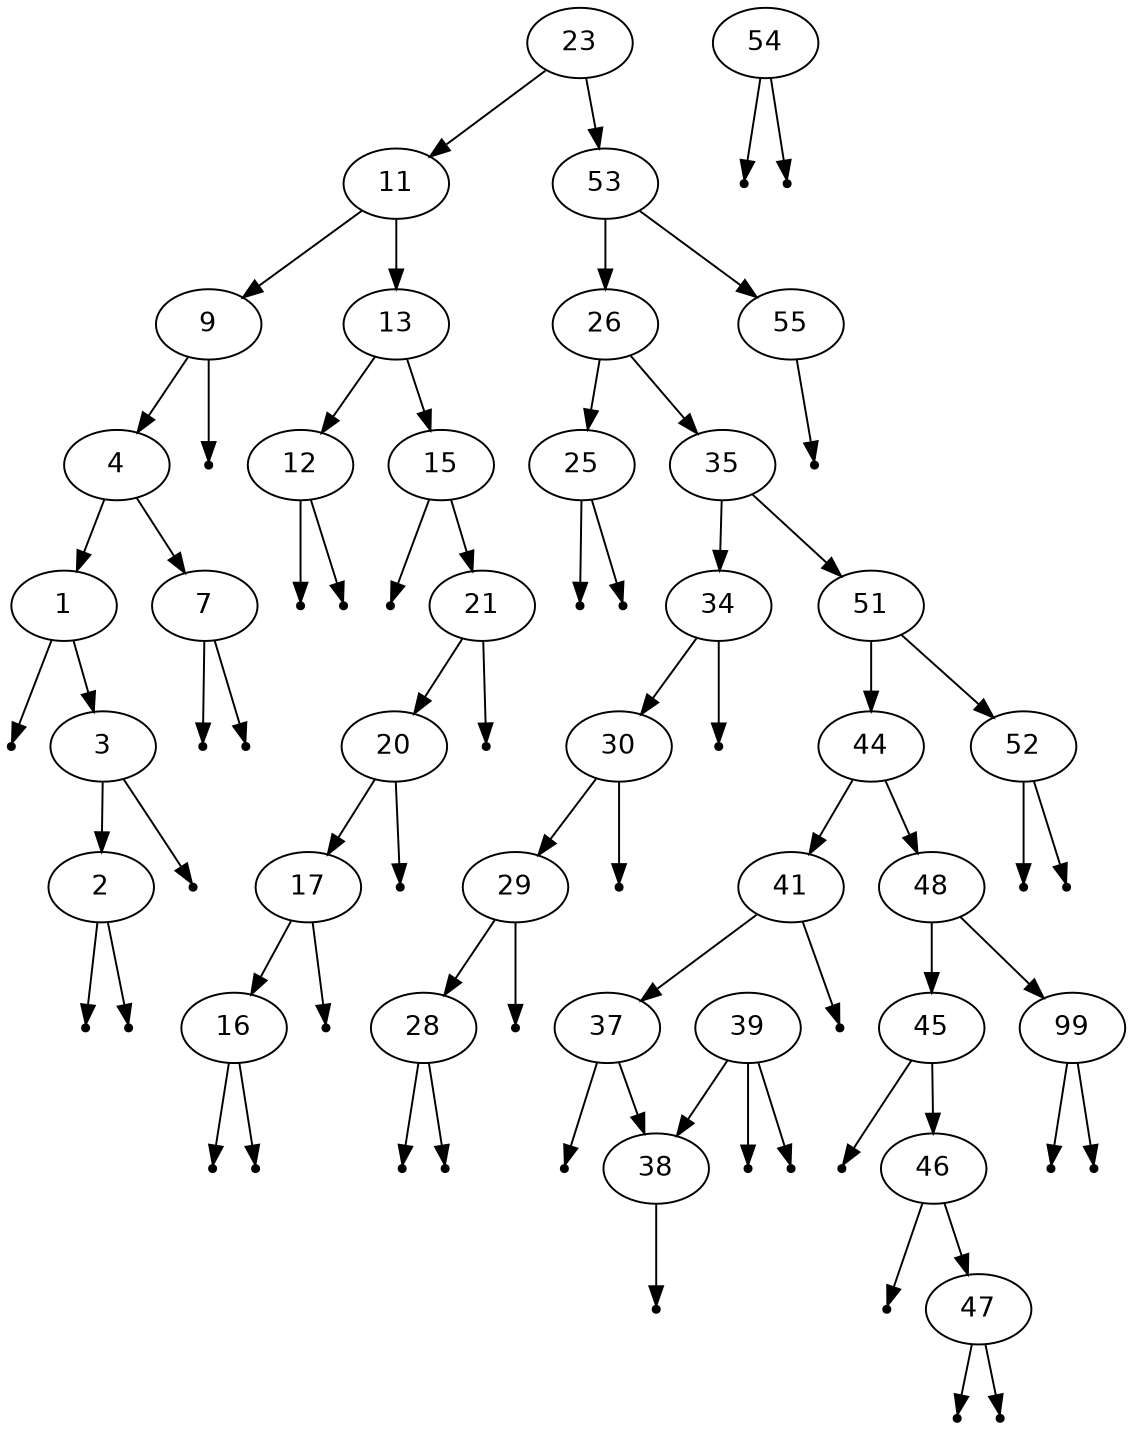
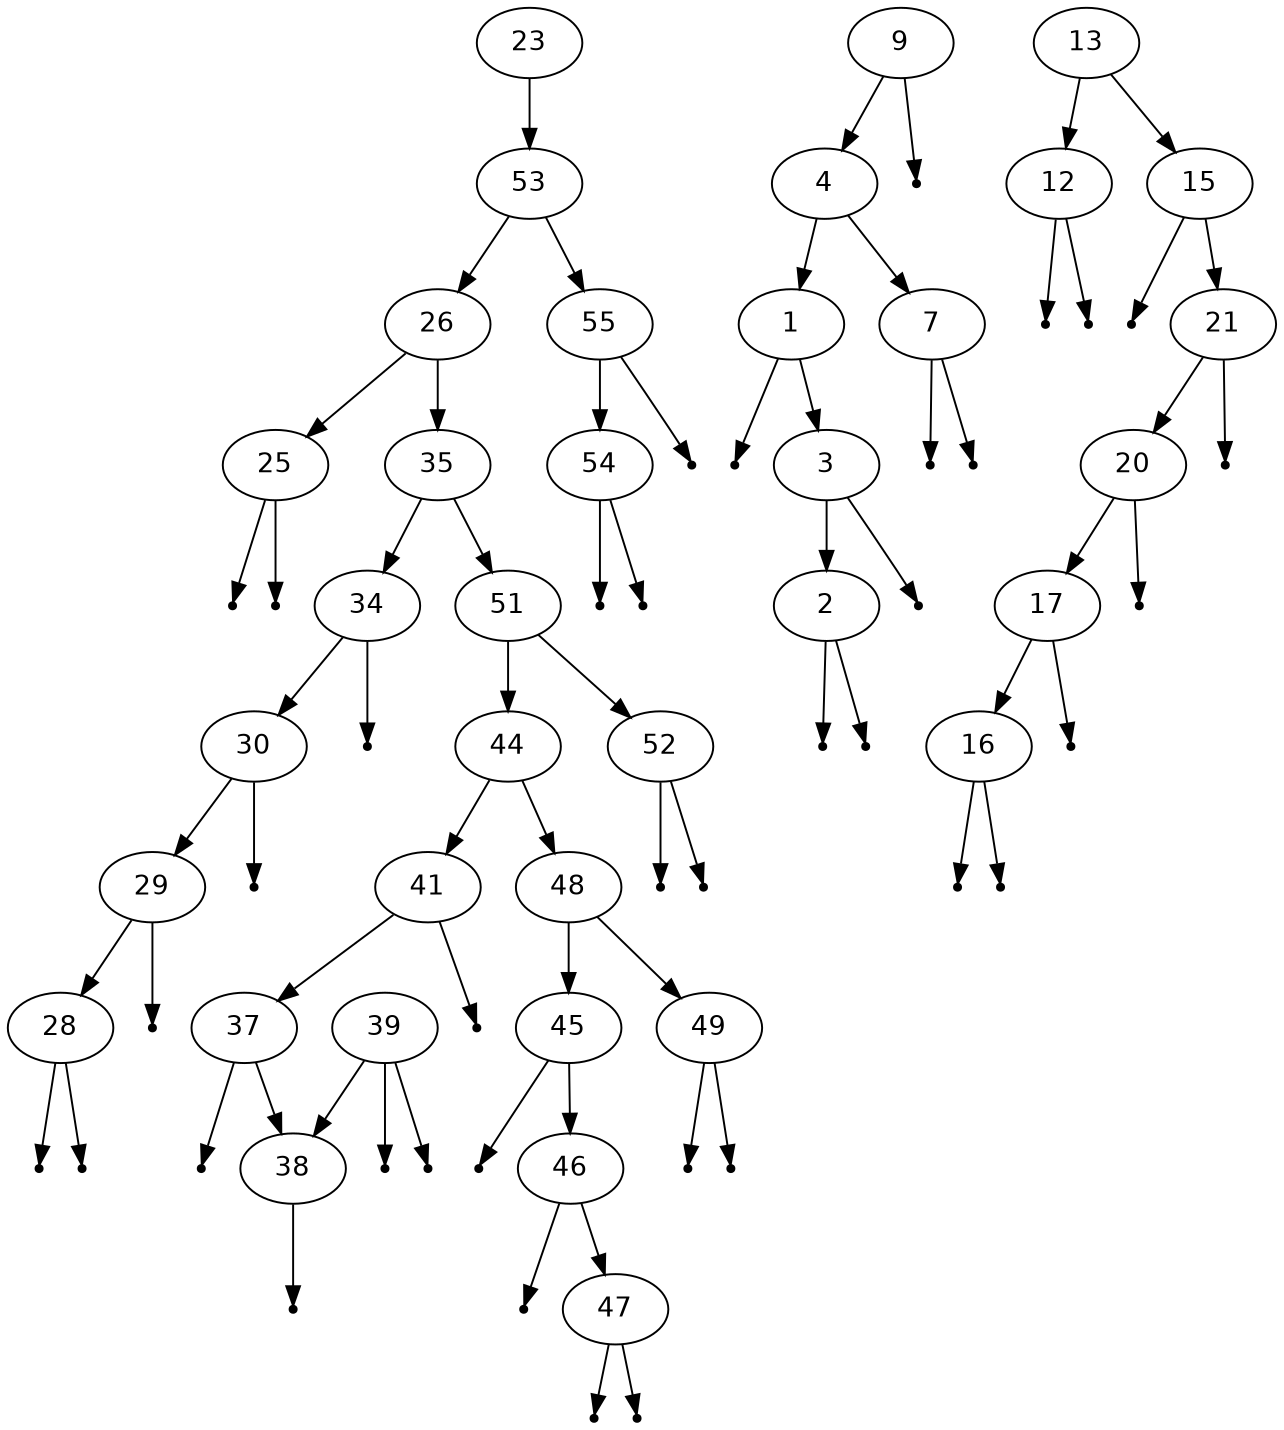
node "11": removed
edge "55" -> "54": added
node "99": label "99" -> "49"
